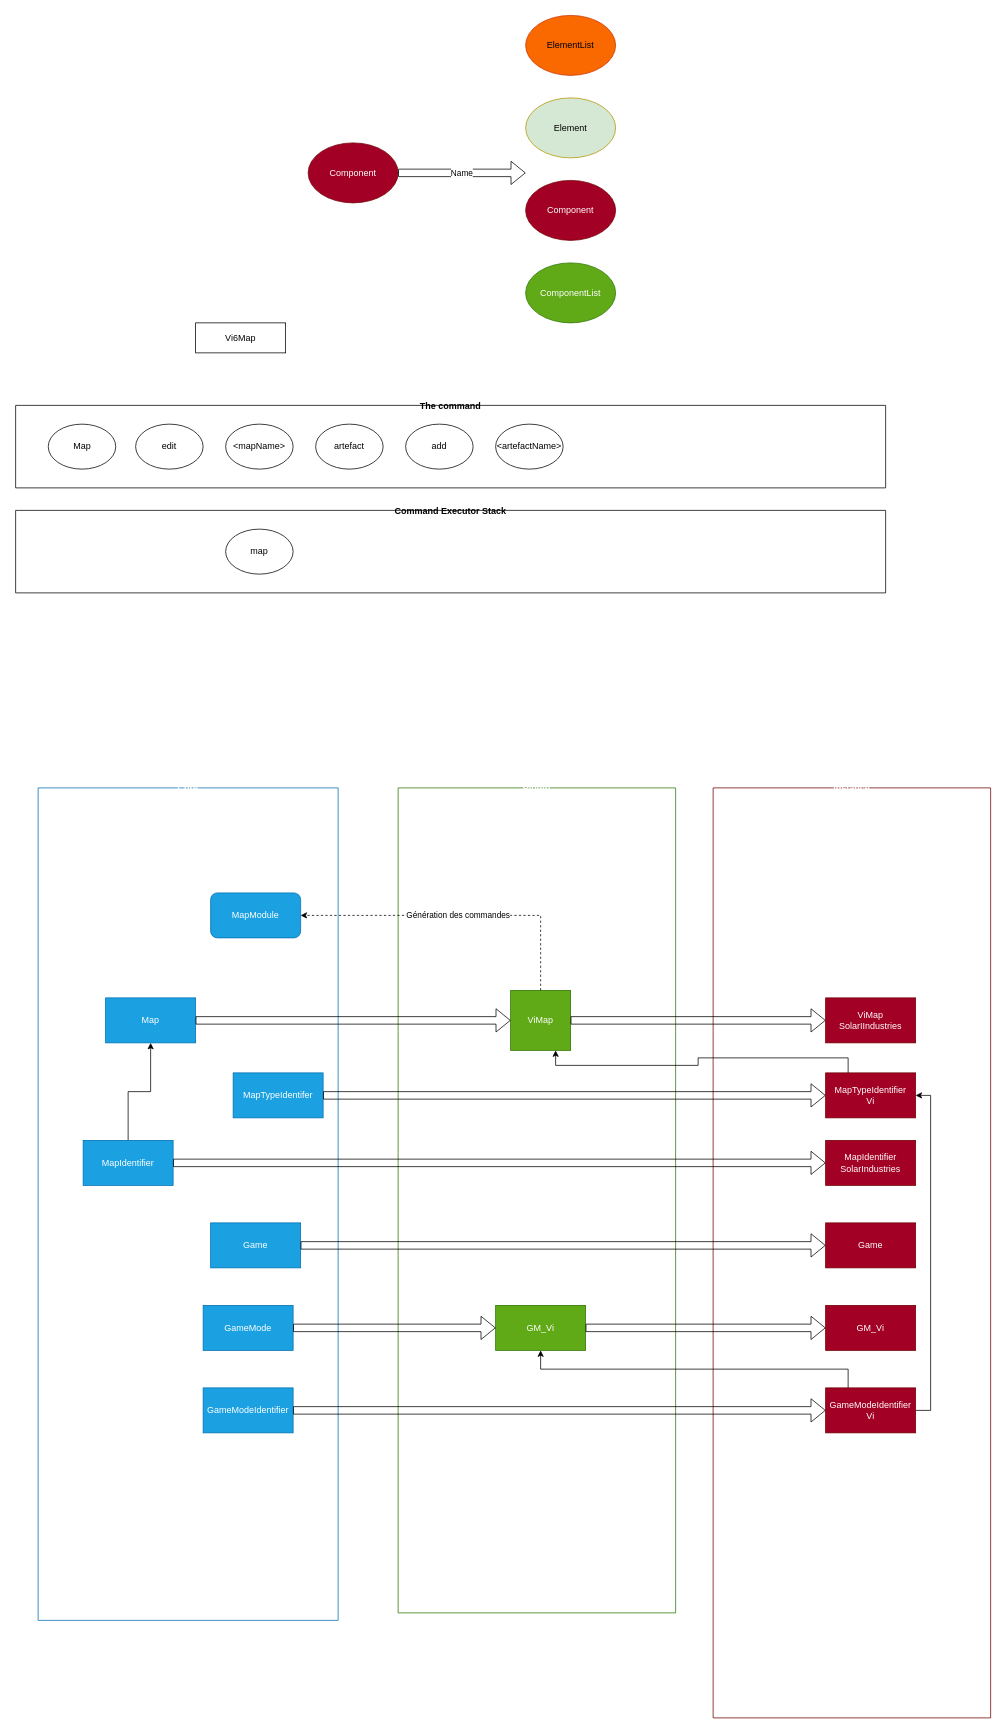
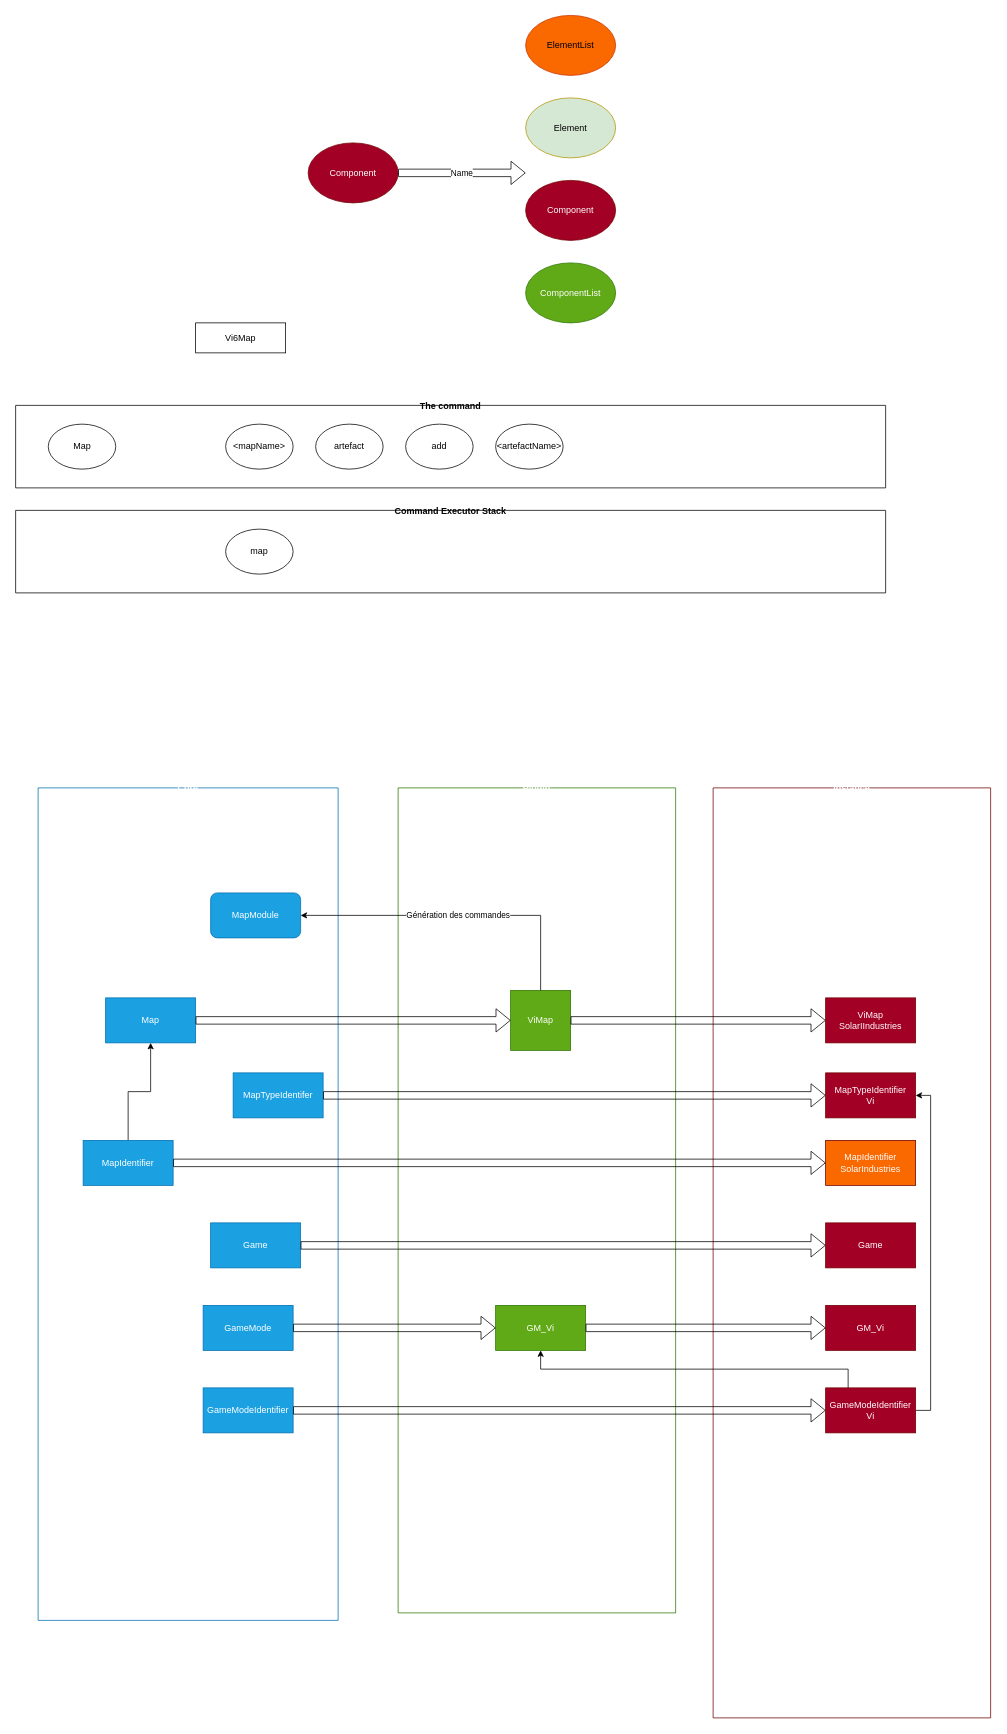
node "edit": removed
edge "ViMap" -> "MapModule": style dashed -> solid
edge "MapTypeIdentifier Vi" -> "ViMap": removed
node "MapIdentifier SolarIndustries": fillcolor #a20025 -> #fa6800
